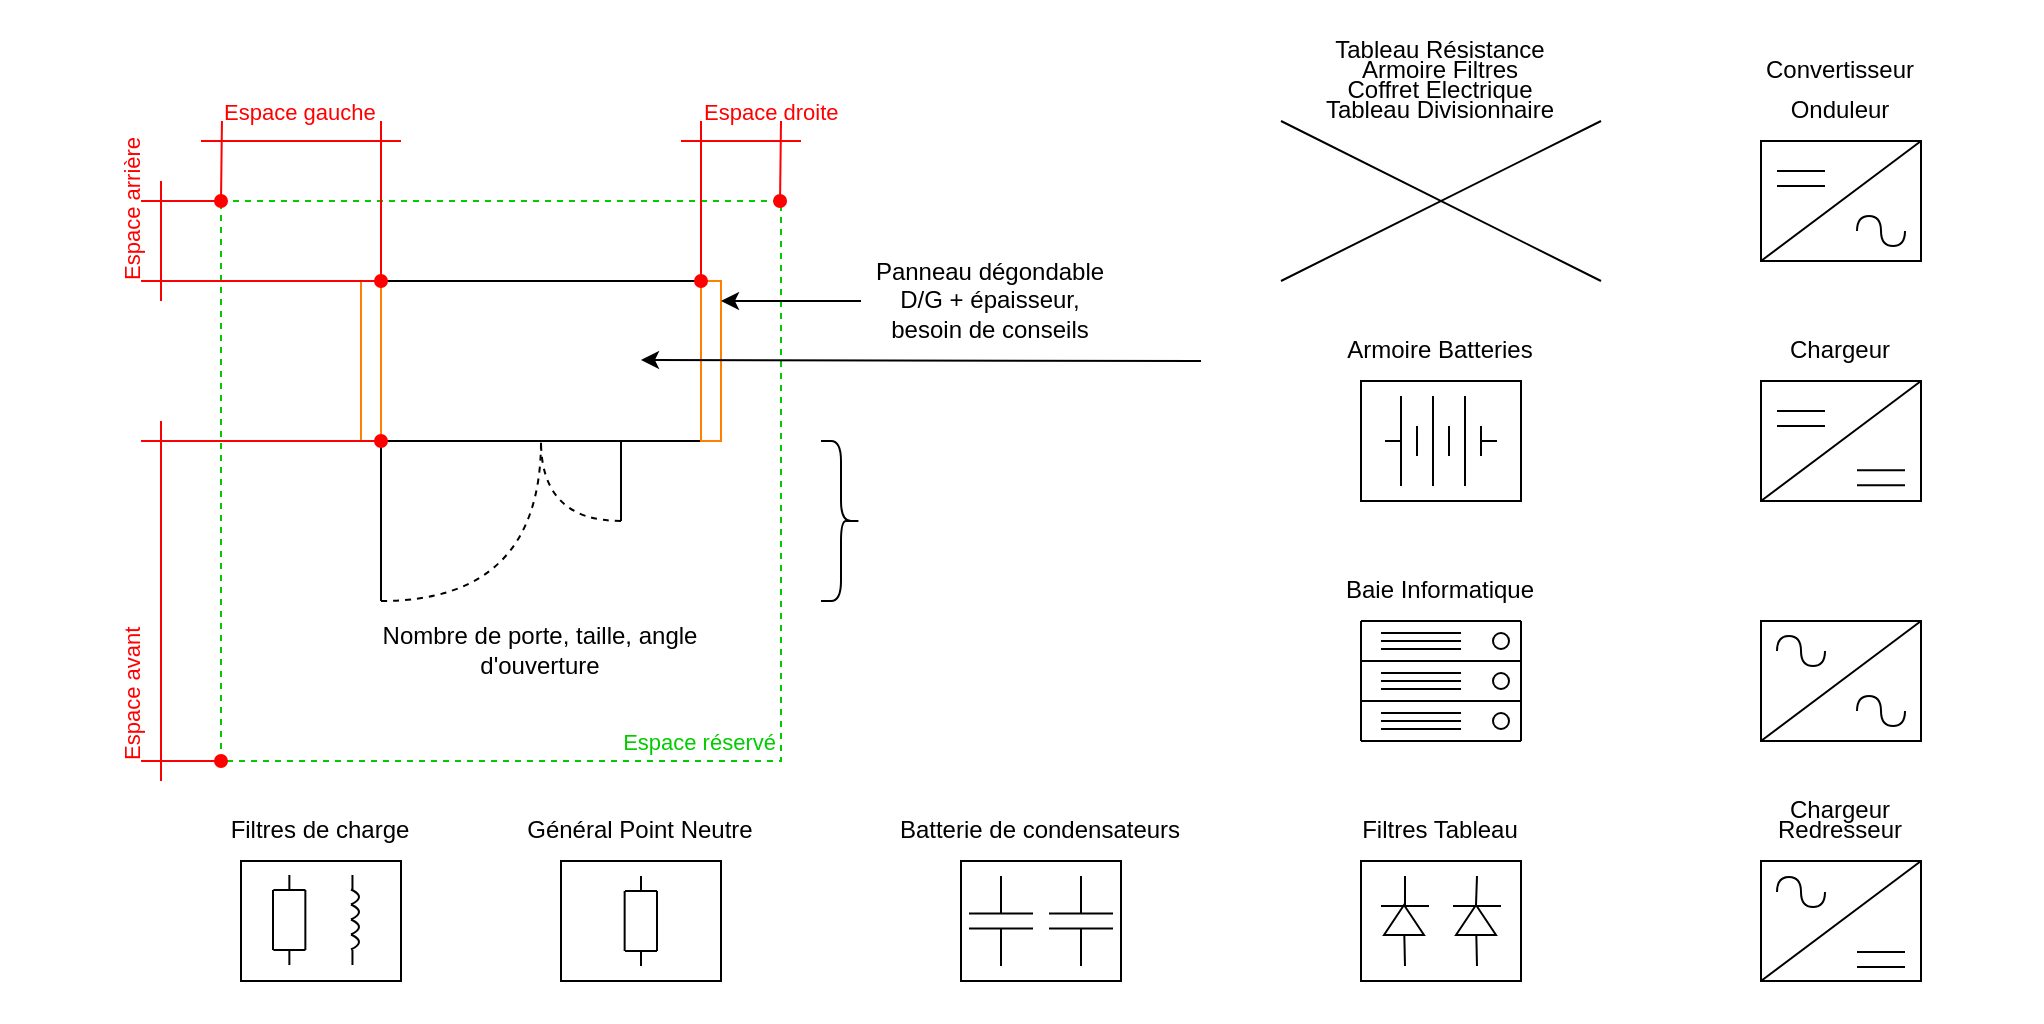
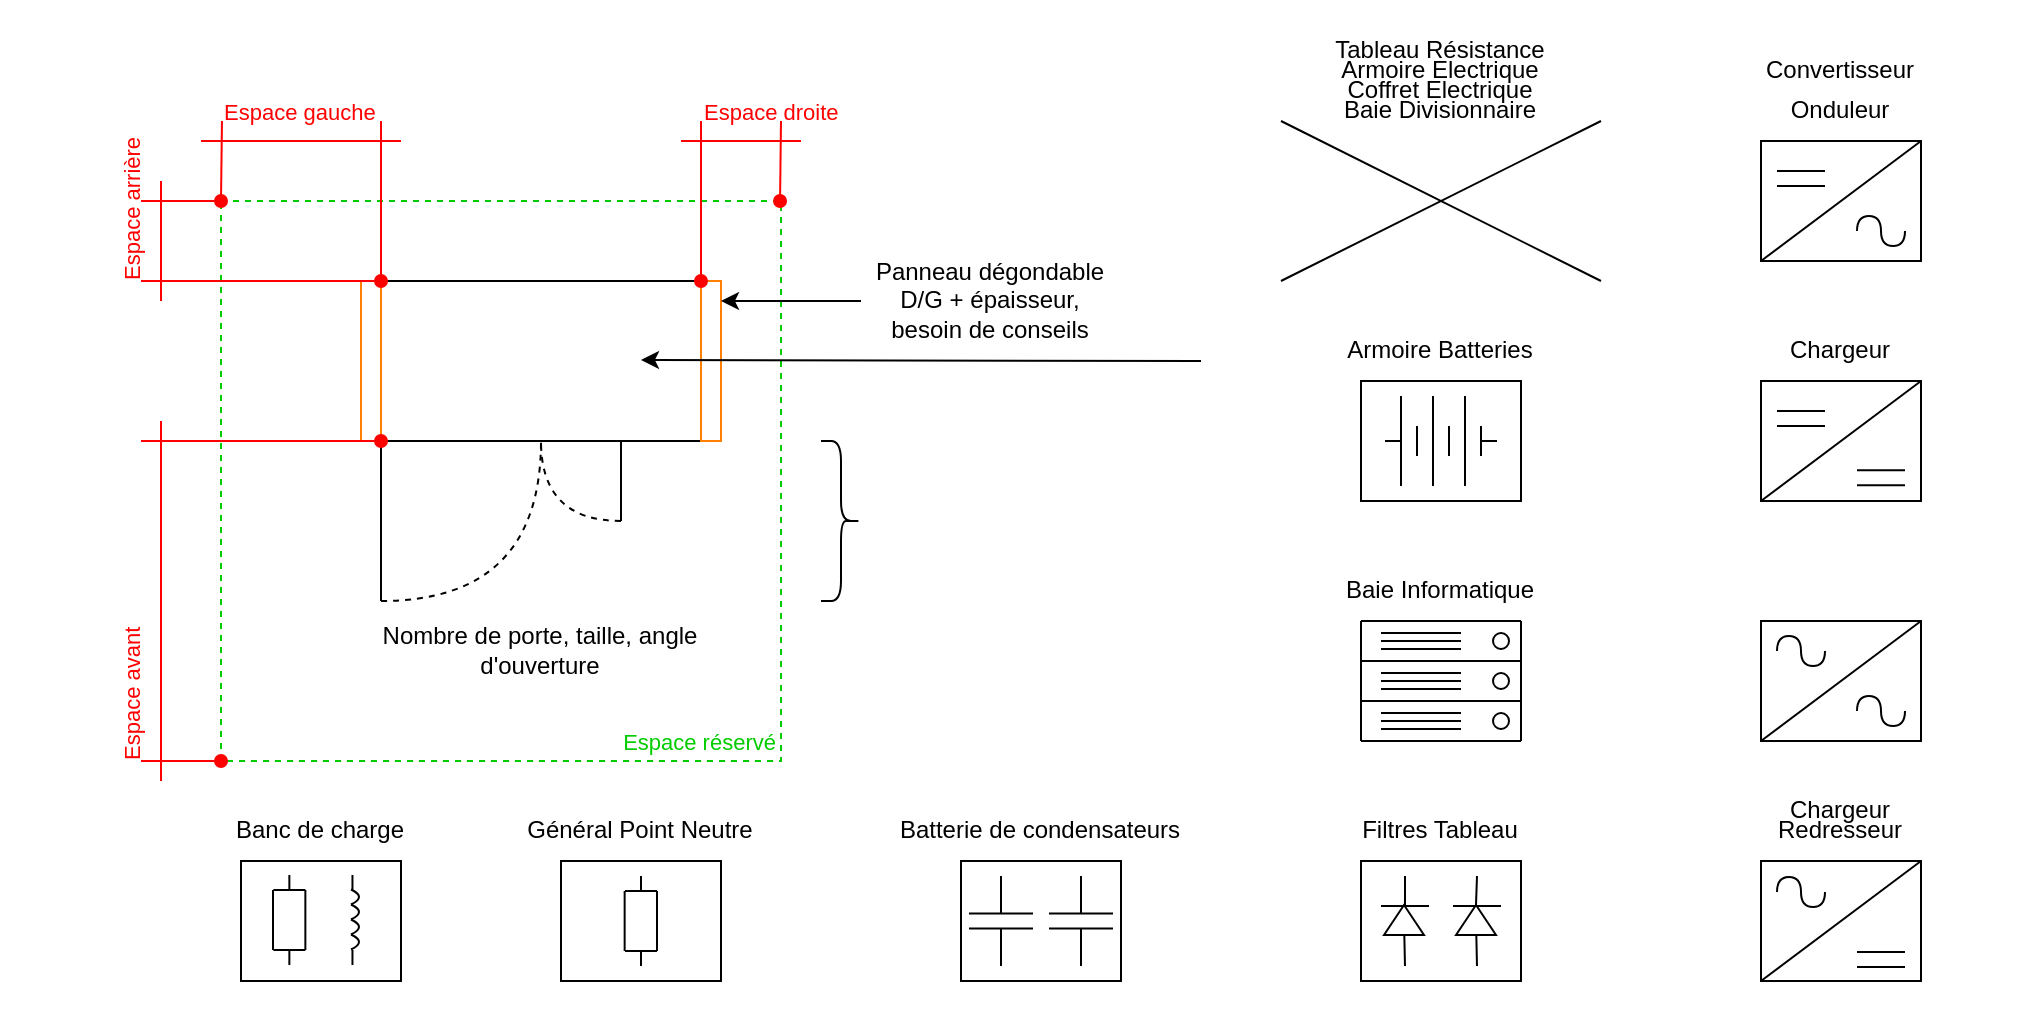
node "Armoire Filtres": label "Armoire Filtres" -> "Armoire Electrique"
node "Tableau Divisionnaire": label "Tableau Divisionnaire" -> "Baie Divisionnaire"
node "Filtres de charge": label "Filtres de charge" -> "Banc de charge"
